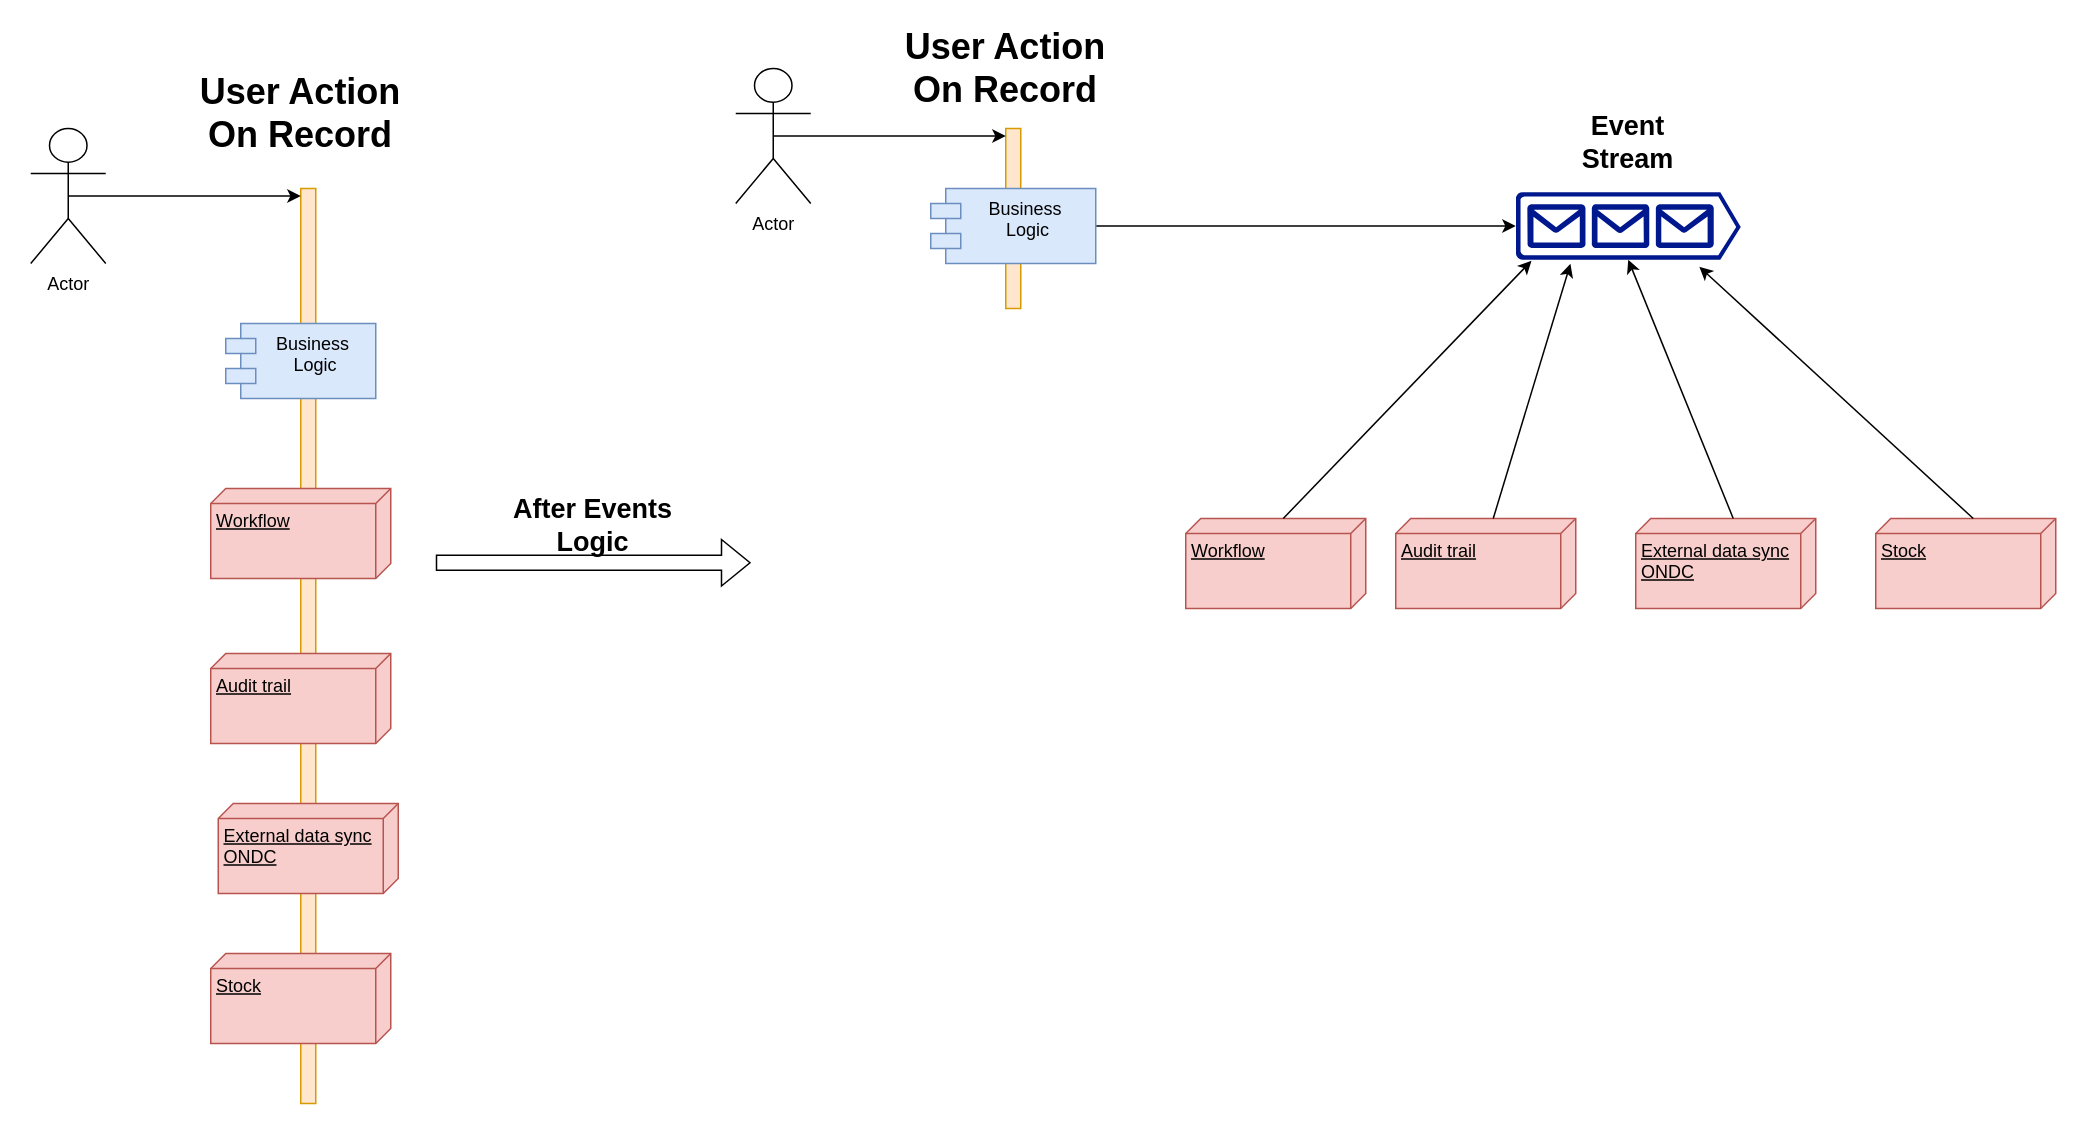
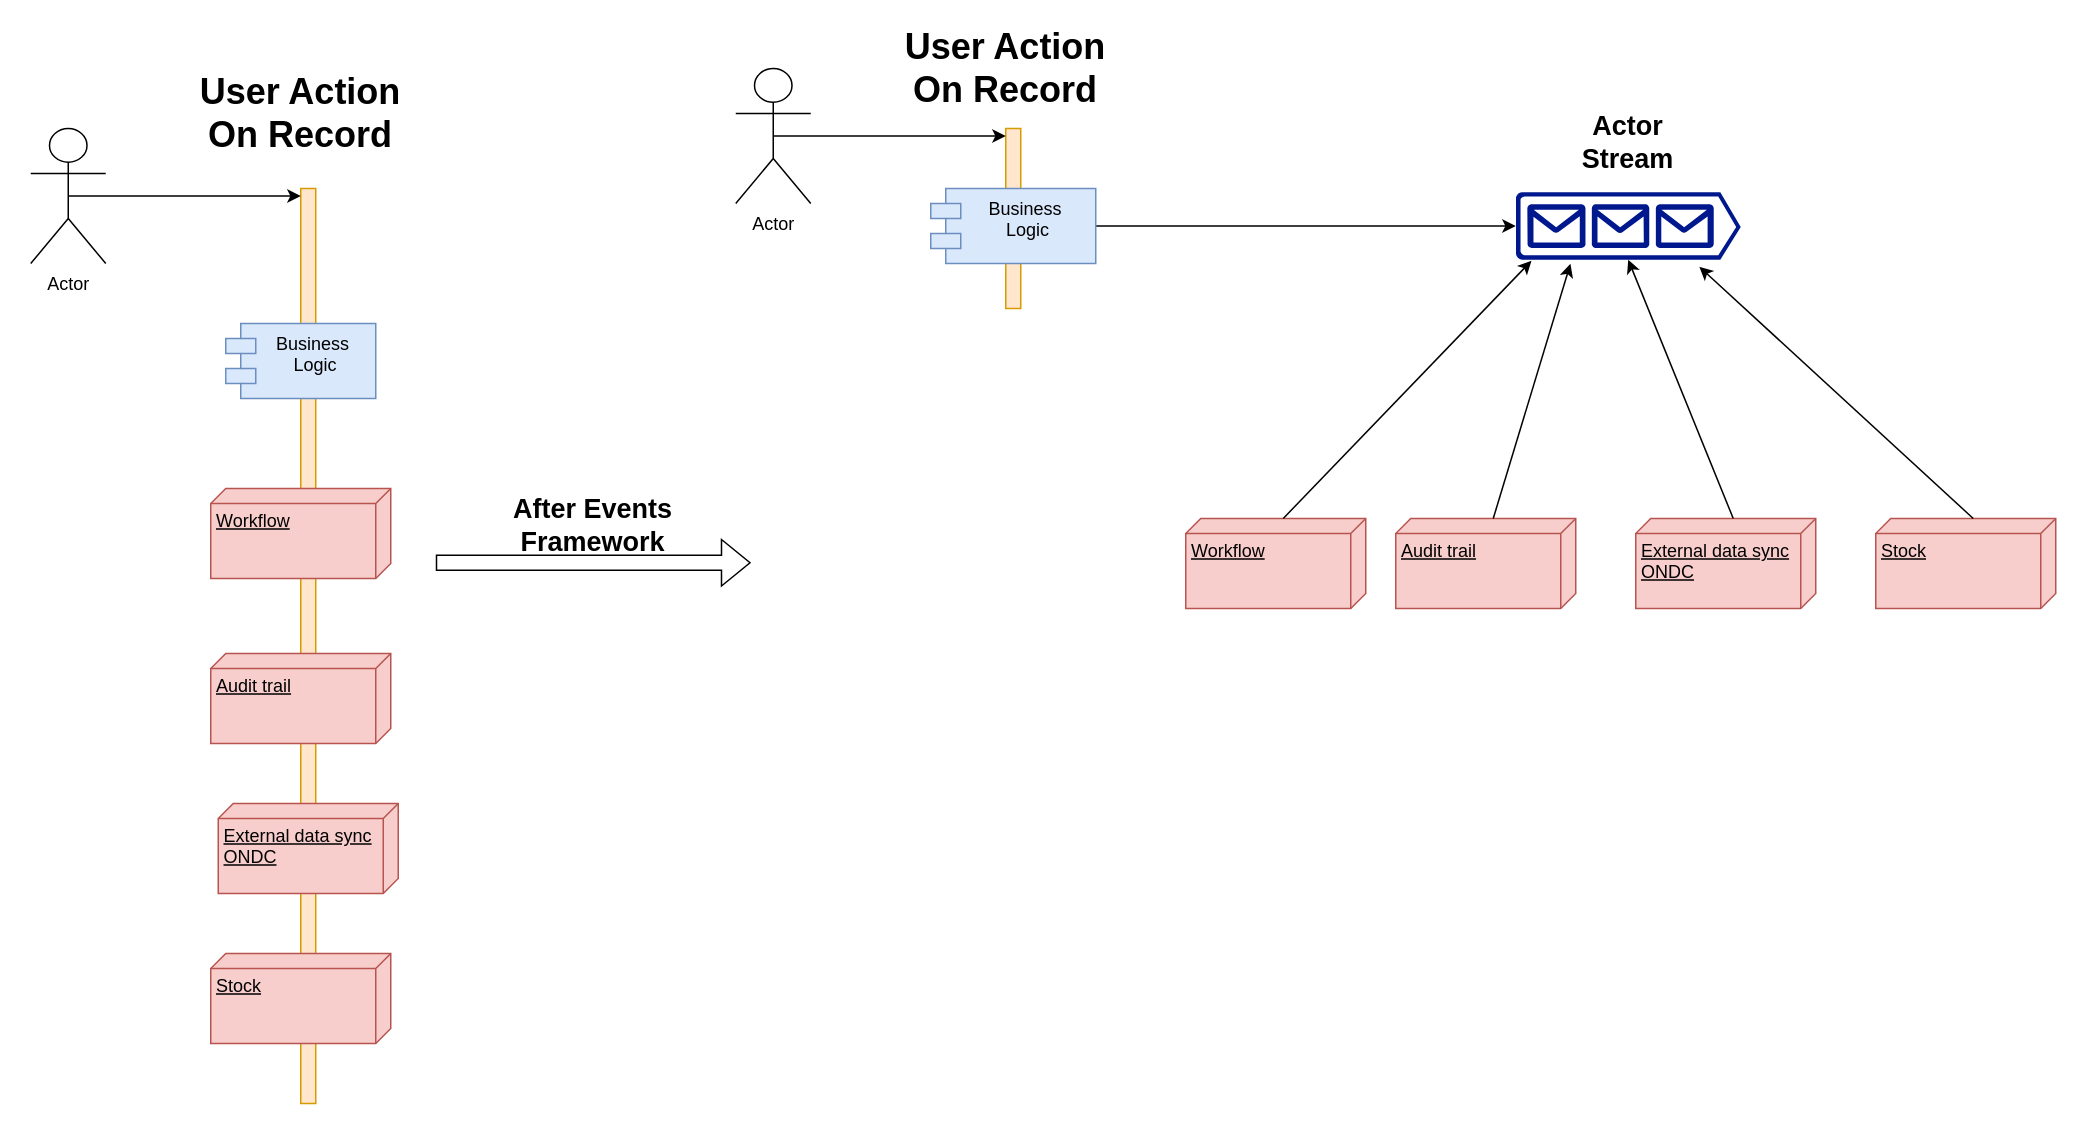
node "Event Stream": label "Event Stream" -> "Actor Stream"
node "After Events Logic": label "After Events Logic" -> "After Events Framework"
